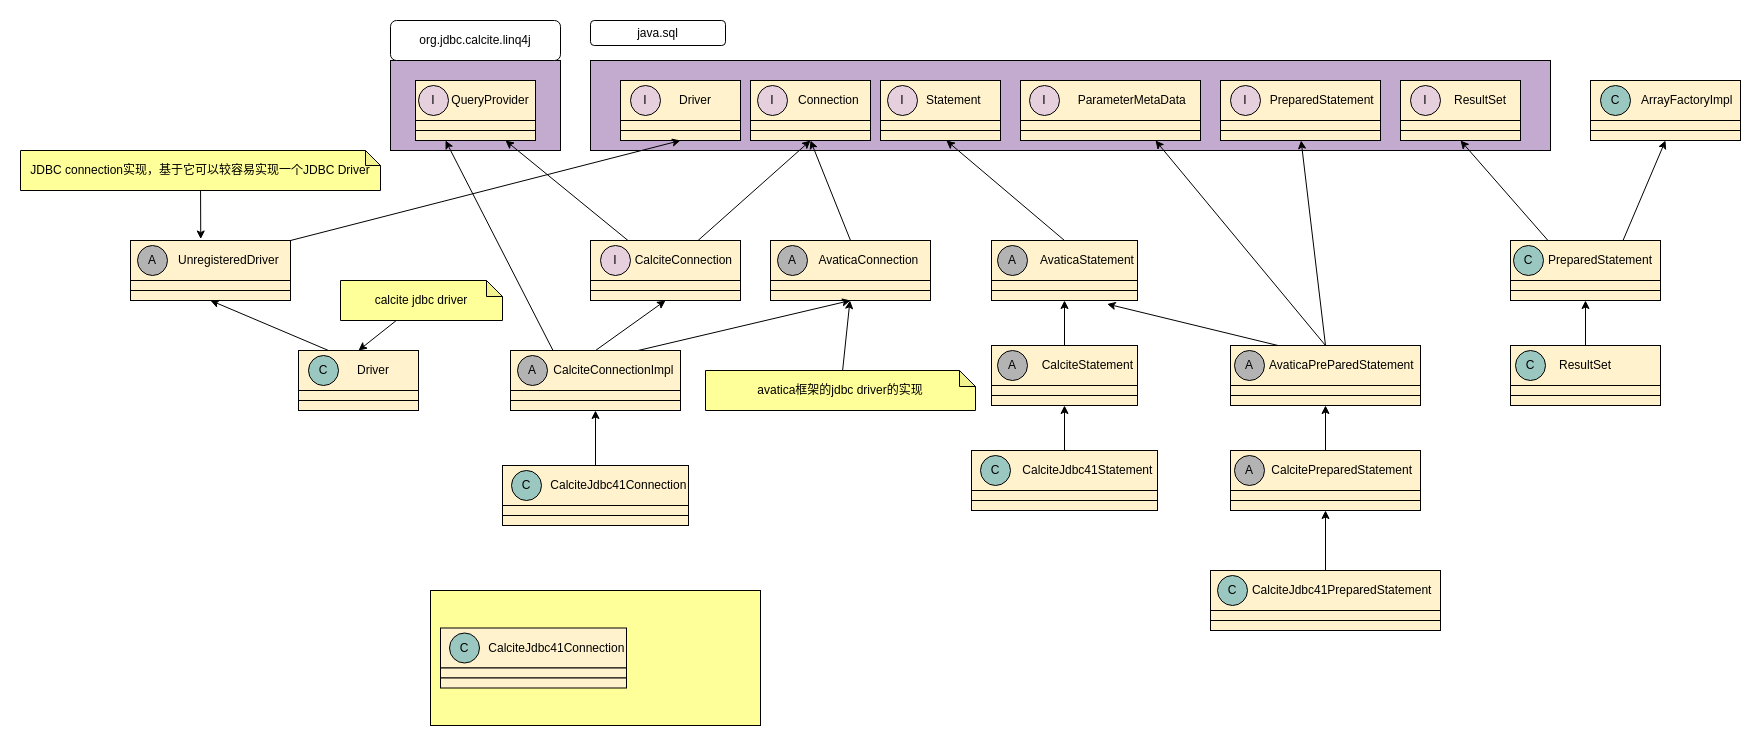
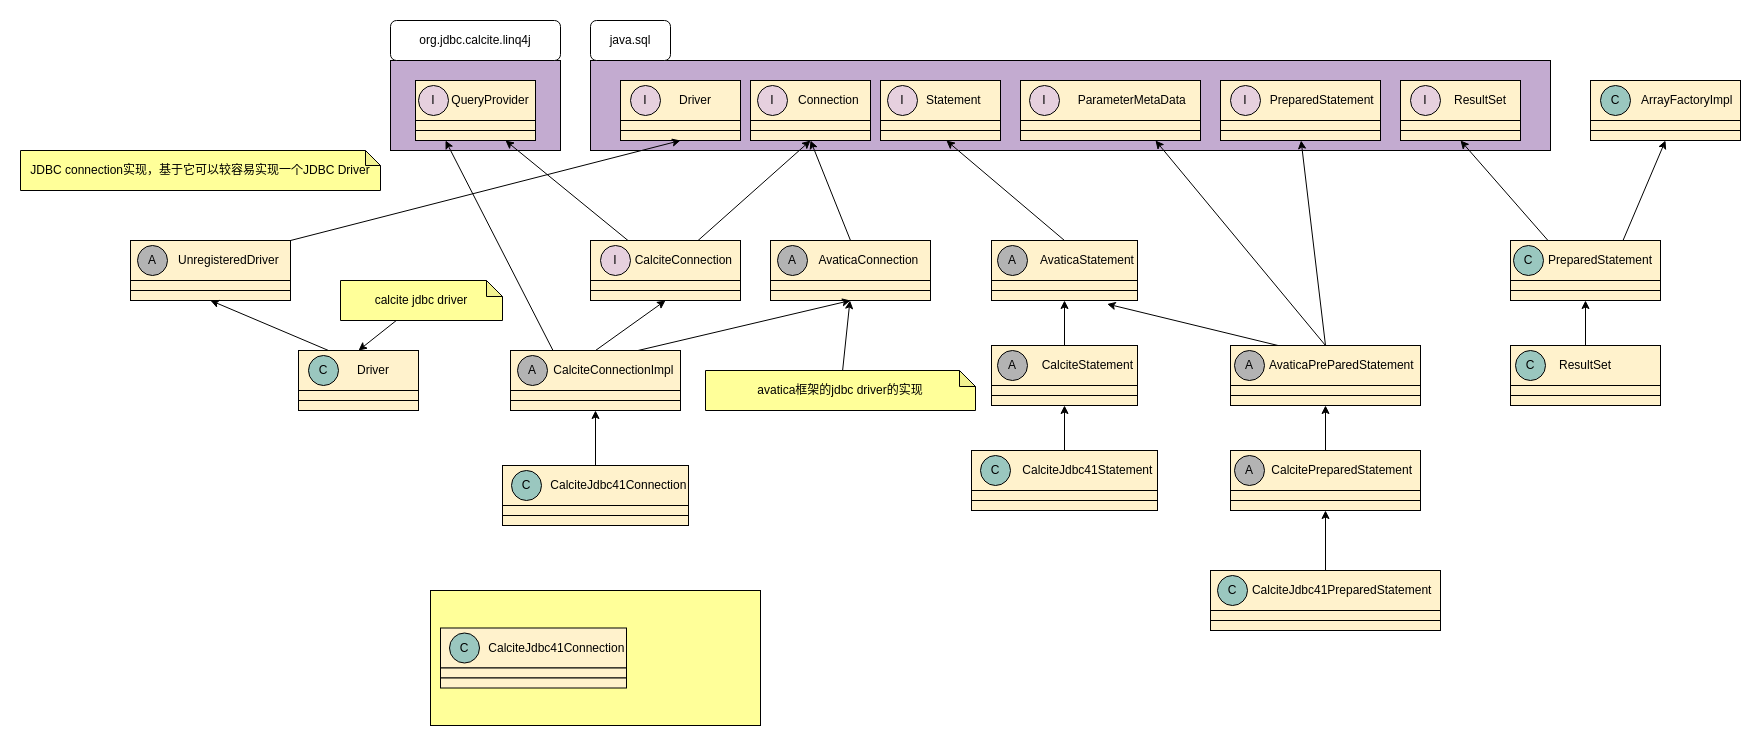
node "java.sql": size 135x25 -> 80x40
edge "JDBC connection实现，基于它可以较容易实现一个JDBC Driver" -> "UnregisteredDriver": removed
